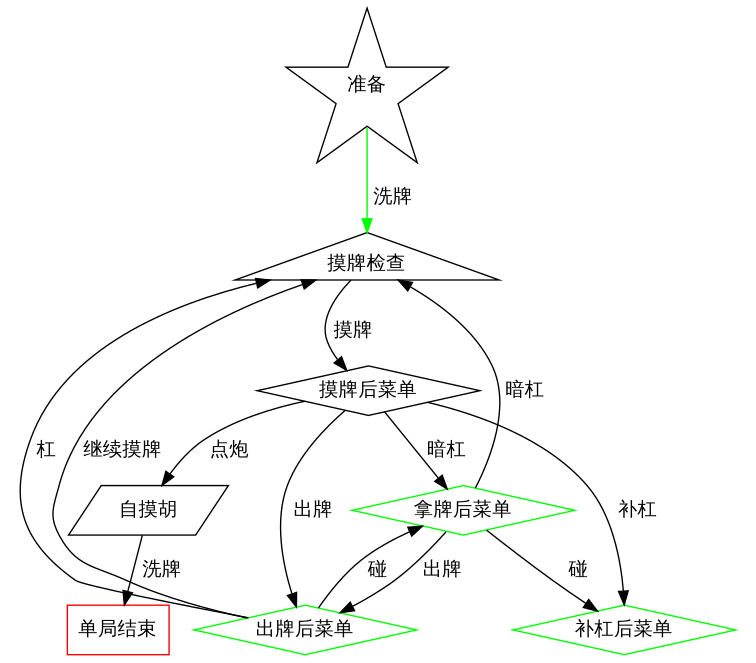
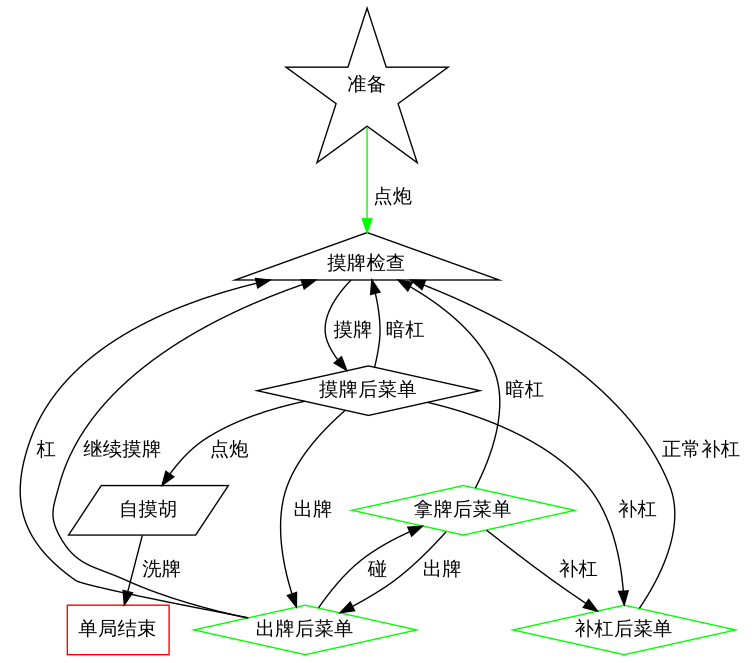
edge "准备" -> "摸牌检查": label " 洗牌 " -> " 点炮 "
edge "补杠后菜单" -> "摸牌检查": added, label "正常补杠"
edge "摸牌后菜单" -> "拿牌后菜单": now "摸牌后菜单" -> "摸牌检查"
edge "拿牌后菜单" -> "补杠后菜单": label " 碰 " -> " 补杠 "
